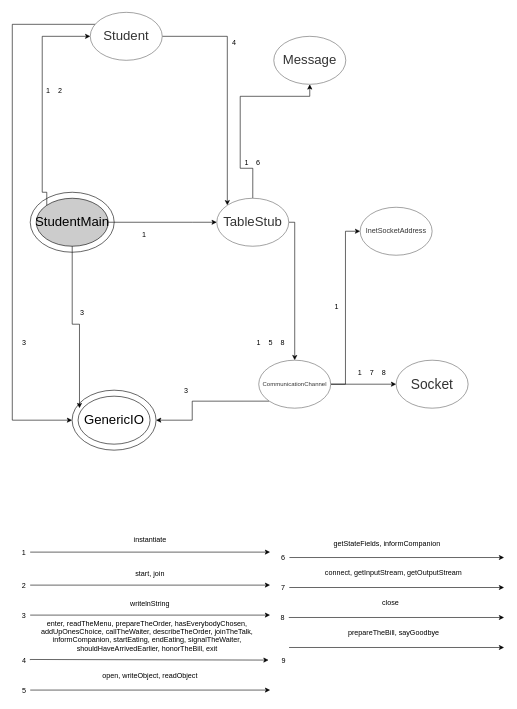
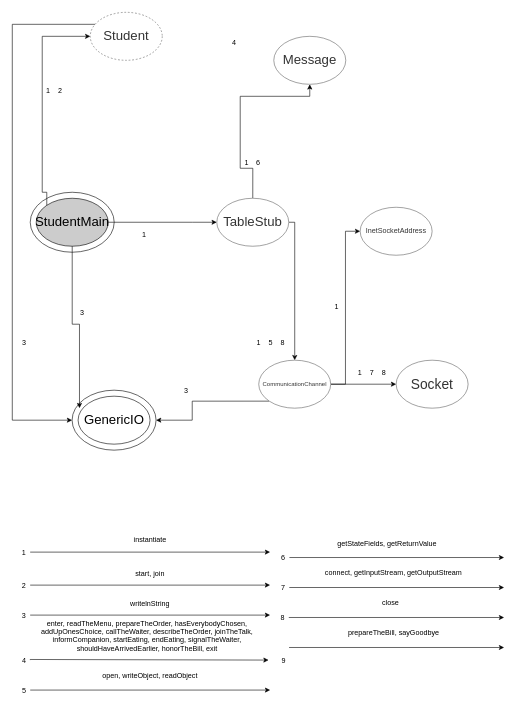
node "Student": style solid -> dashed
edge "Student" -> "TableStub": removed
node "getStateFields, informCompanion": label "getStateFields, informCompanion" -> "getStateFields, getReturnValue"
